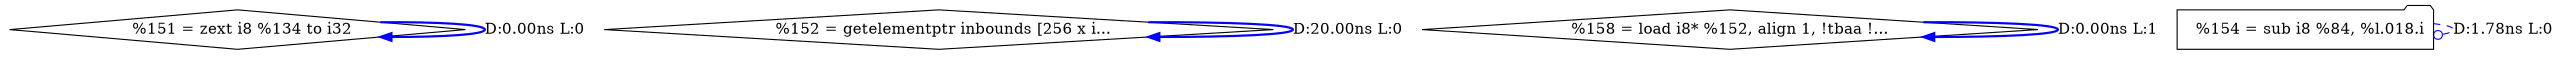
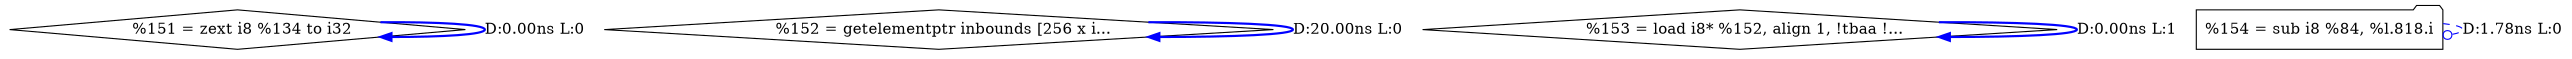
node "%158 = load i8* %152, align 1, !tbaa !...": label "%158 = load i8* %152, align 1, !tbaa !..." -> "%153 = load i8* %152, align 1, !tbaa !..."
node "%154 = sub i8 %84, %l.018.i": label "%154 = sub i8 %84, %l.018.i" -> "%154 = sub i8 %84, %l.818.i"
